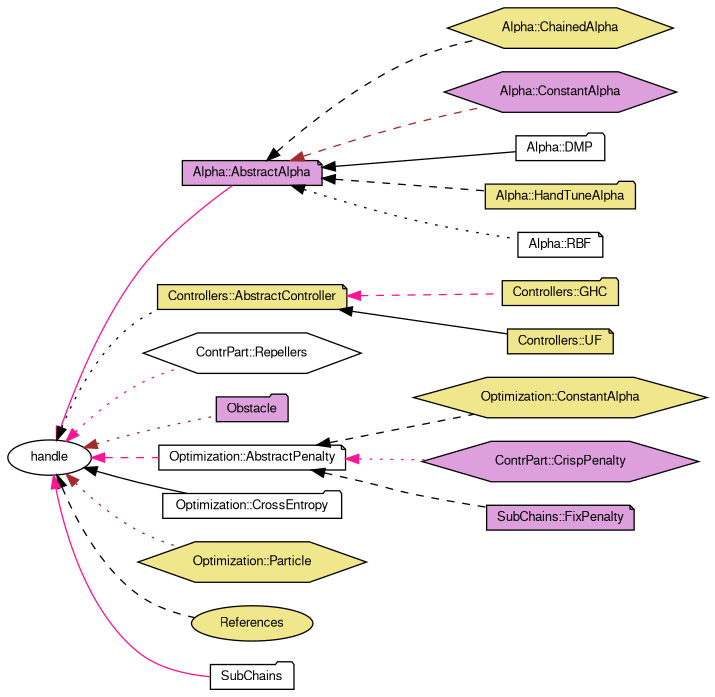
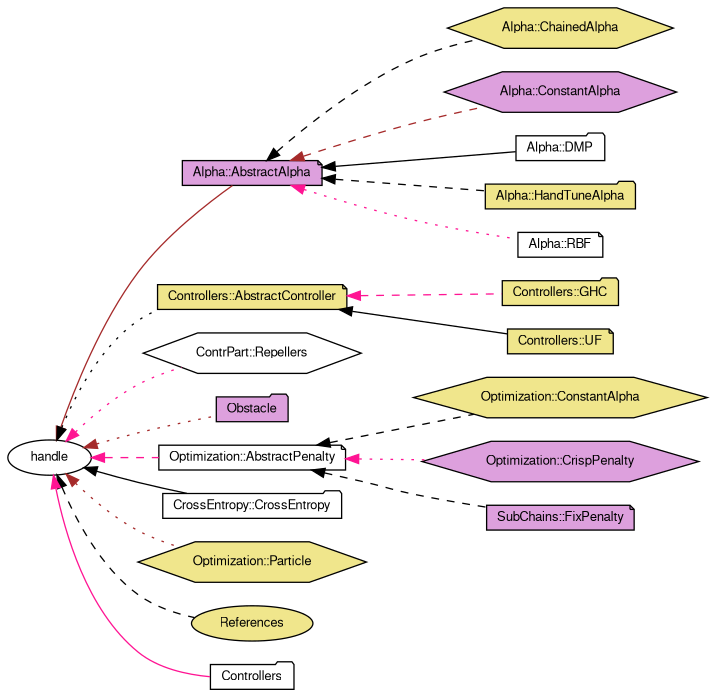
edge "Alpha::RBF" -> "Alpha::AbstractAlpha": color black -> deeppink
edge "Alpha::AbstractAlpha" -> "handle": color deeppink -> brown
node "ContrPart::CrispPenalty": label "ContrPart::CrispPenalty" -> "Optimization::CrispPenalty"
node "Optimization::CrossEntropy": label "Optimization::CrossEntropy" -> "CrossEntropy::CrossEntropy"
node "SubChains": label "SubChains" -> "Controllers"
